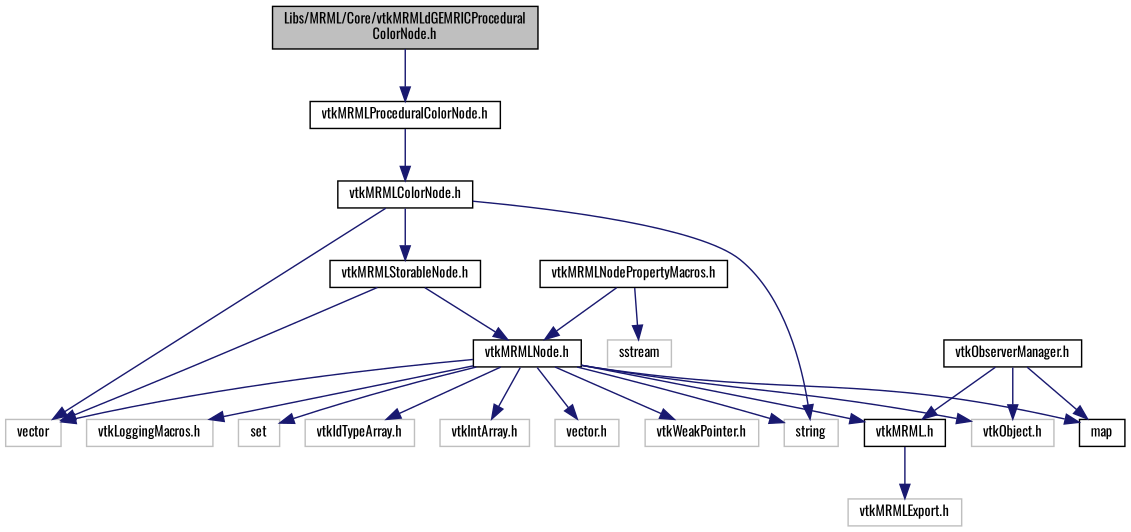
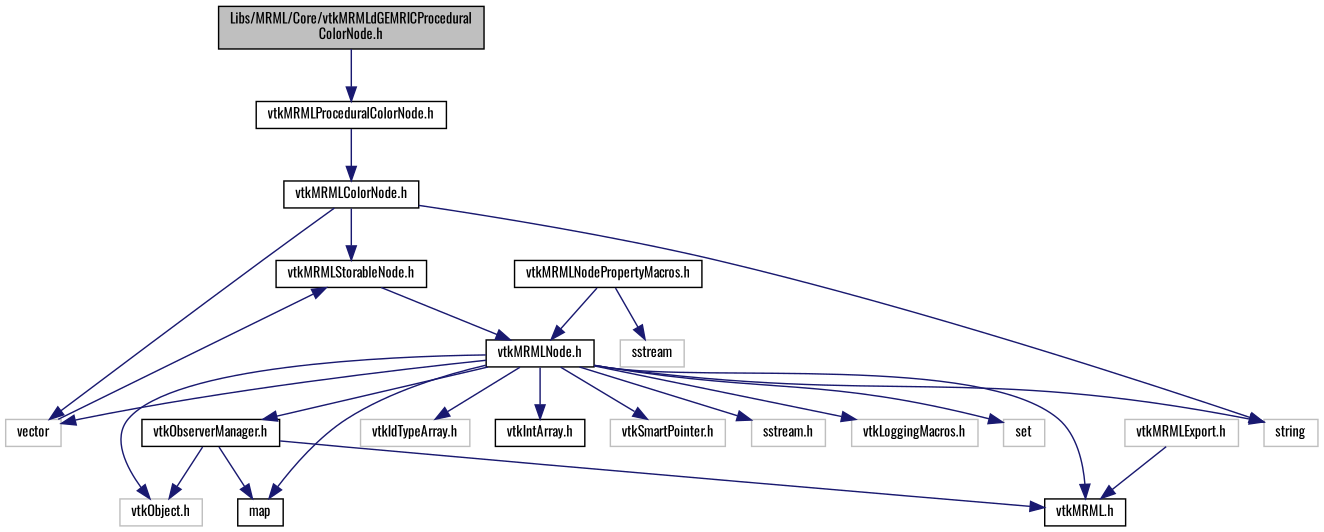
edge "vtkMRMLStorableNode.h" -> "vector": reversed
edge "vtkMRMLNode.h" -> "vtkObserverManager.h": added
node "vtkIntArray.h": color grey75 -> black
node "vector.h": label "vector.h" -> "vtkSmartPointer.h"
node "vtkWeakPointer.h": label "vtkWeakPointer.h" -> "sstream.h"
edge "vtkMRML.h" -> "vtkMRMLExport.h": reversed
